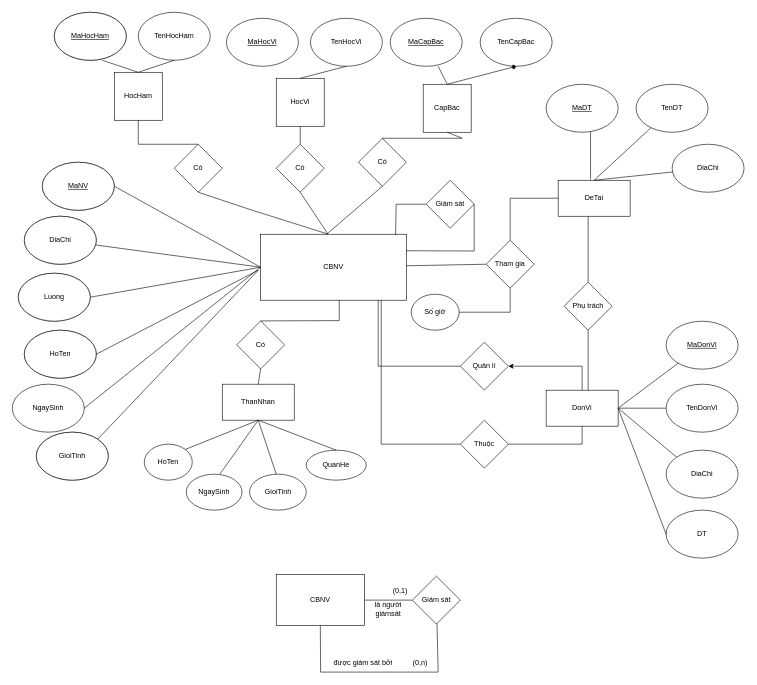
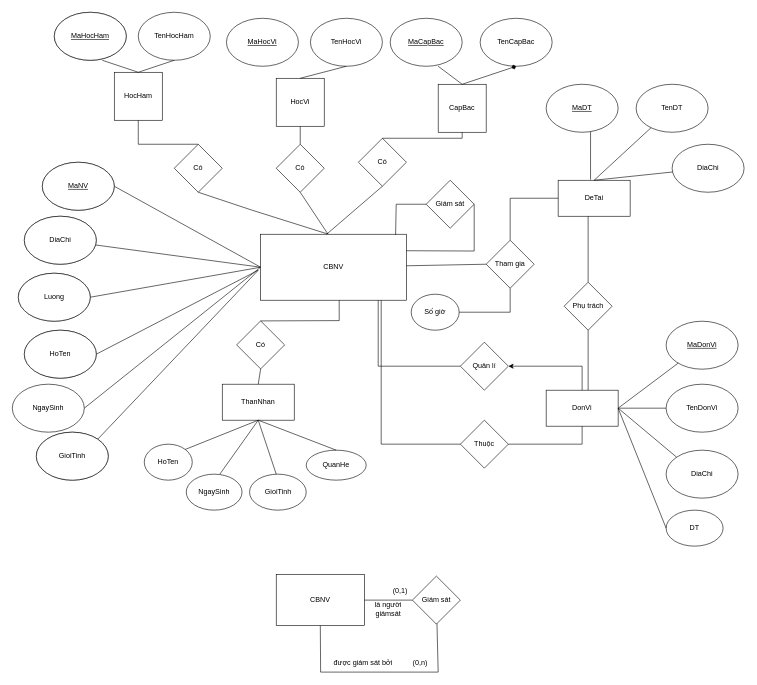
node "CapBac": moved (447, 108) -> (462, 108)
node "DT": size 72x48 -> 57x36
